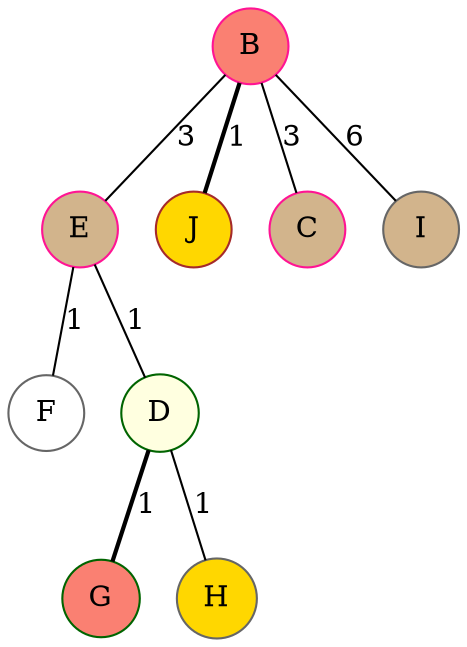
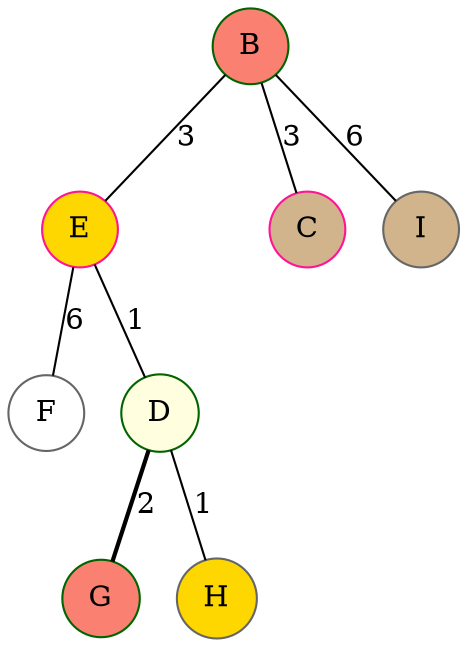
node "B": color deeppink -> darkgreen
node "E": fillcolor tan -> gold
node "J": removed
edge "E" -- "F": label "1" -> "6"
edge "D" -- "G": label "1" -> "2"
